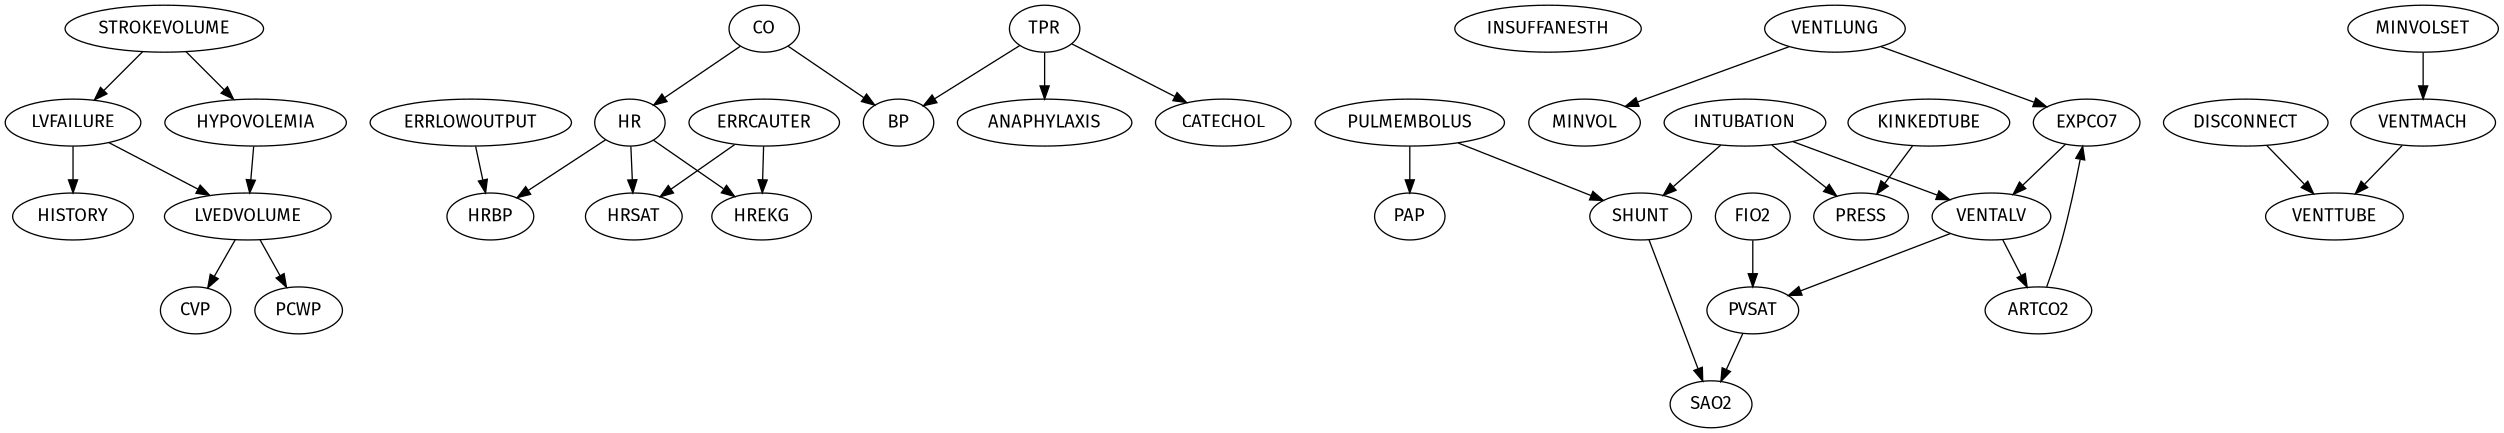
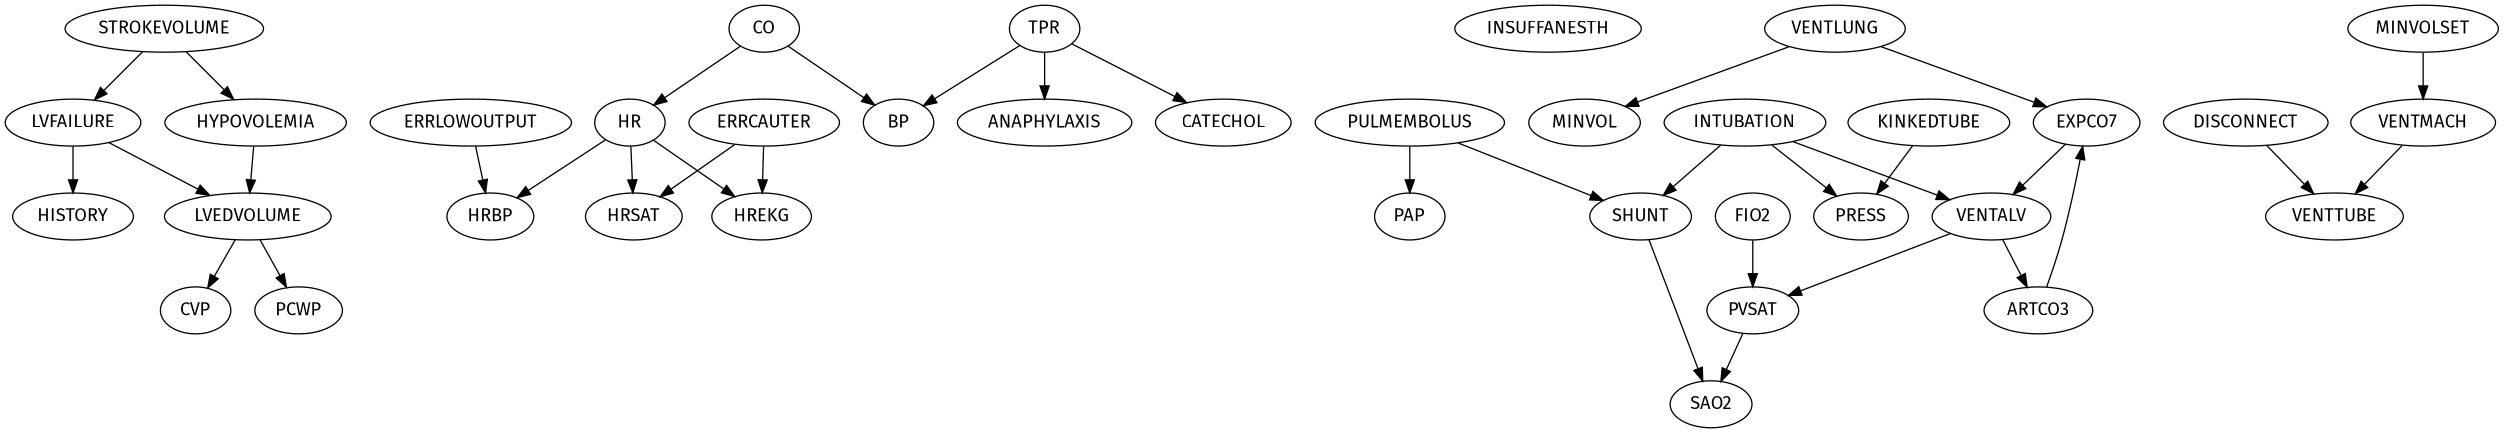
node "ARTCO2": label "ARTCO2" -> "ARTCO3"
